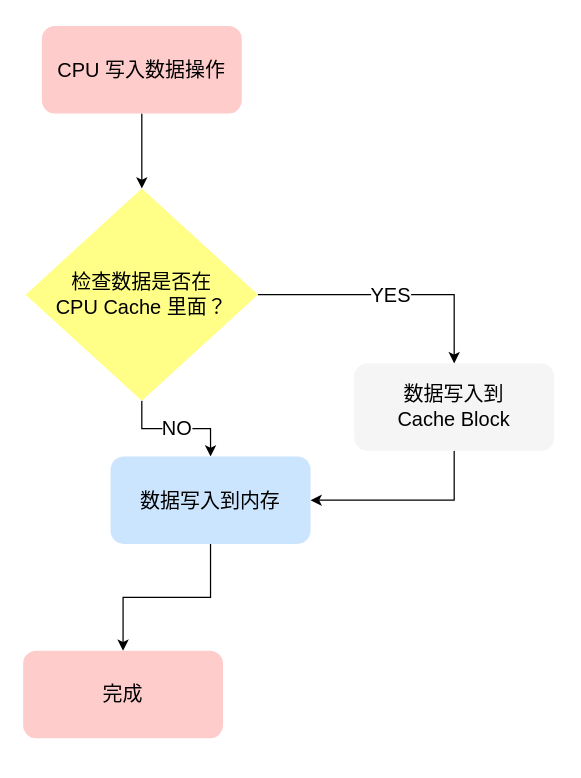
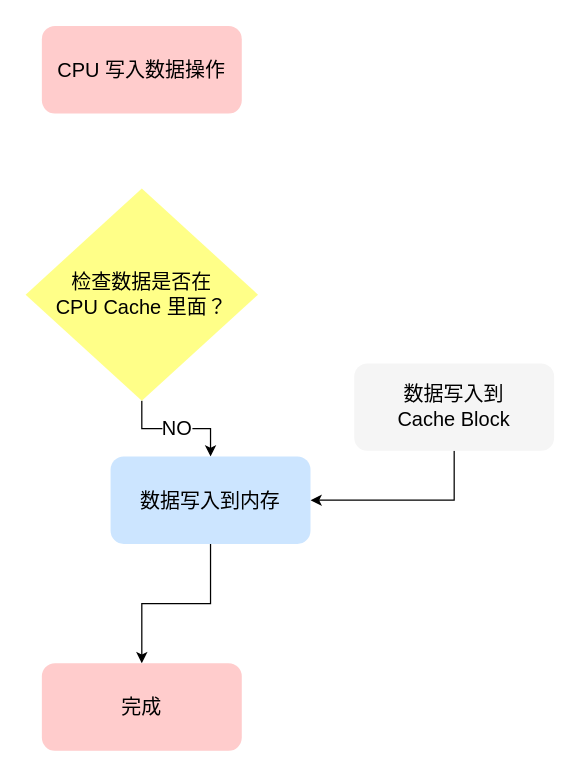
edge "CPU 写入数据操作" -> "检查数据是否在 CPU Cache 里面？": removed
edge "检查数据是否在 CPU Cache 里面？" -> "数据写入到 Cache Block": removed, label "YES"
node "完成": moved (123, 694) -> (142, 707)
